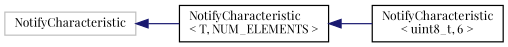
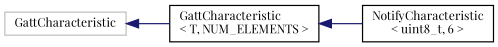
node "NotifyCharacteristic": label "NotifyCharacteristic" -> "GattCharacteristic"
node "NotifyCharacteristic < T, NUM_ELEMENTS >": label "NotifyCharacteristic < T, NUM_ELEMENTS >" -> "GattCharacteristic < T, NUM_ELEMENTS >"
